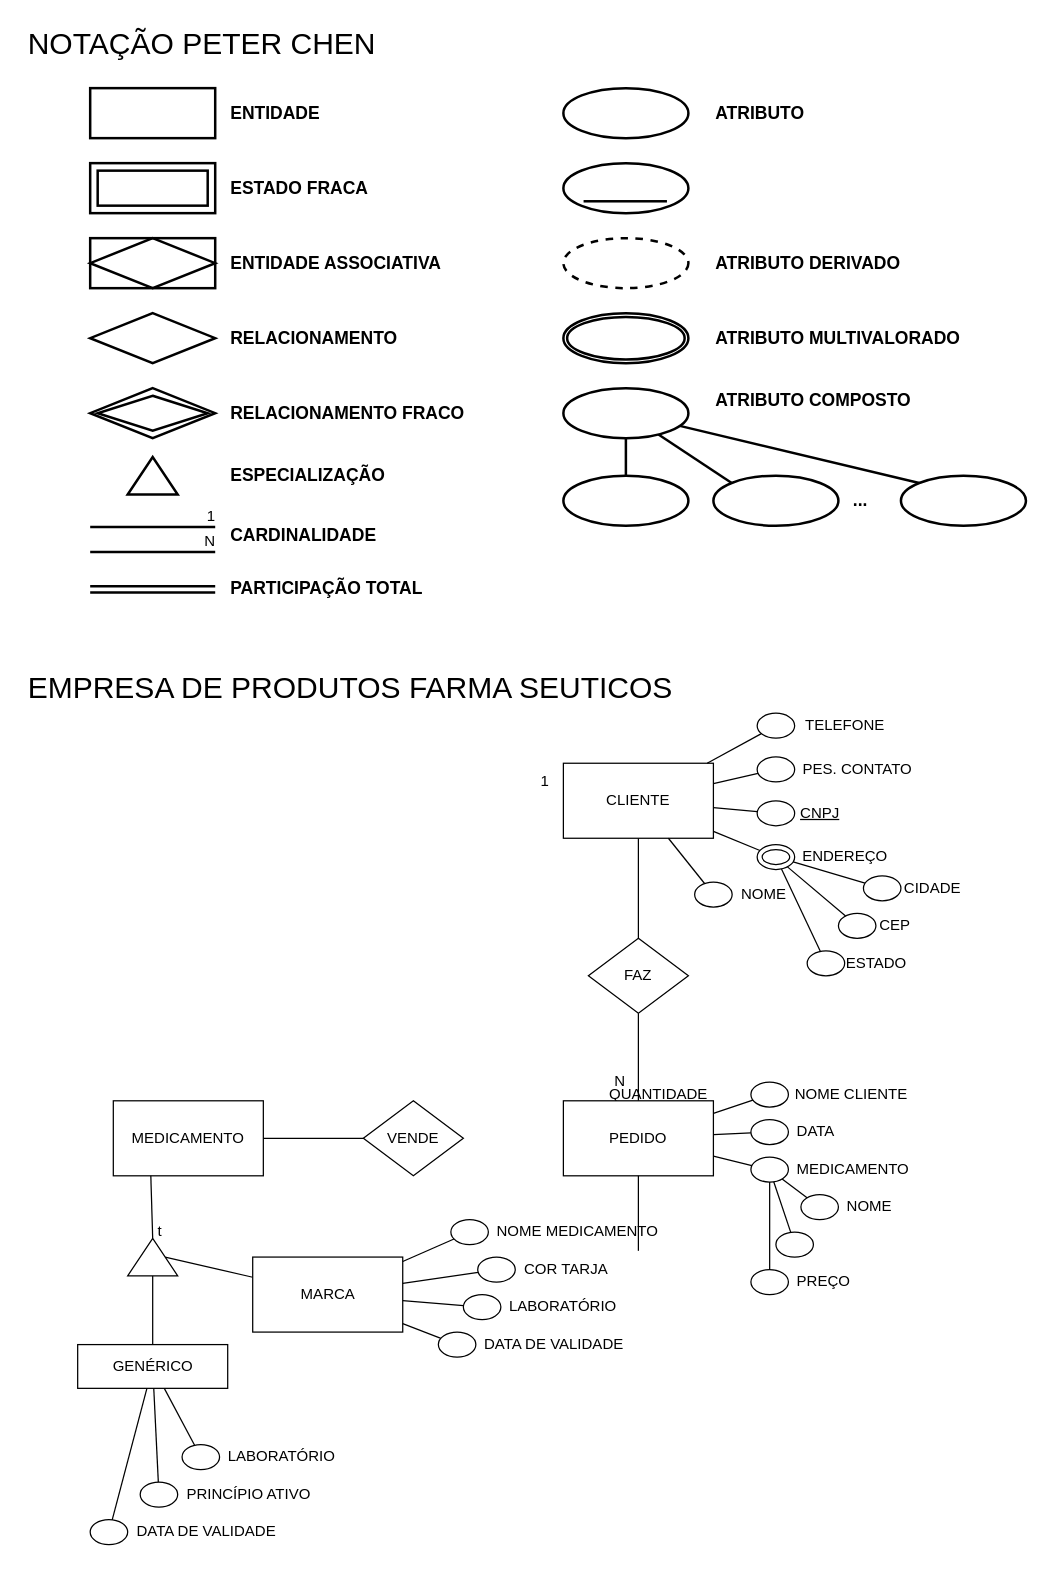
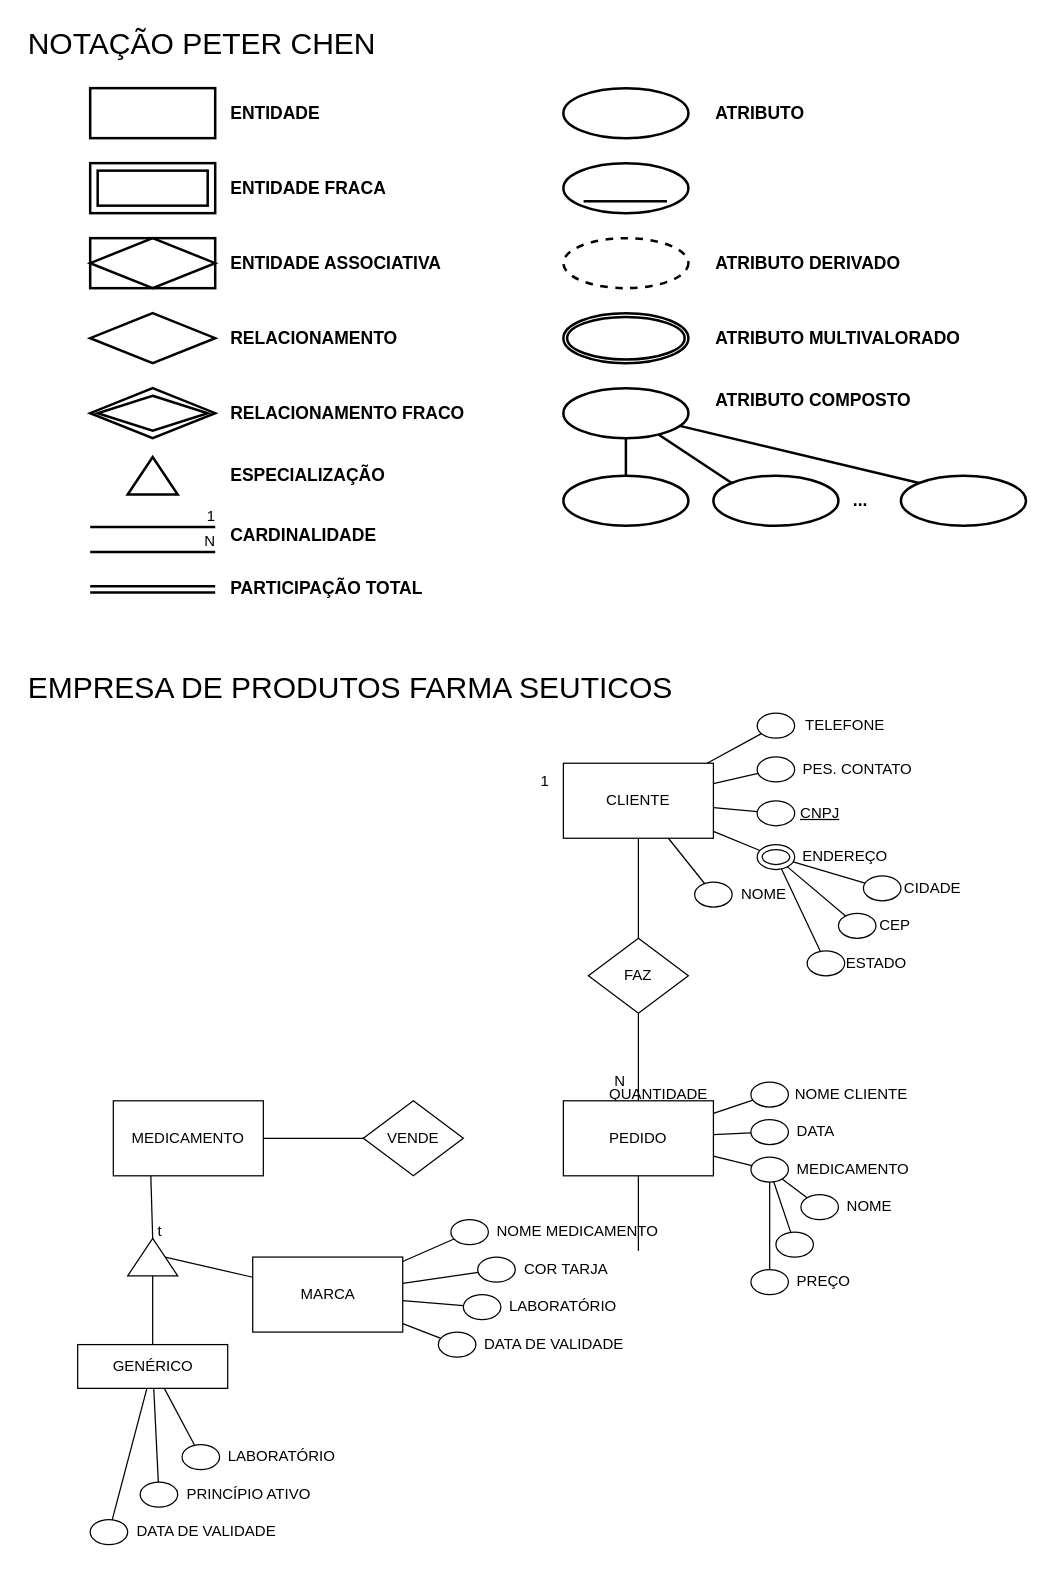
node "ESTADO FRACA": label "ESTADO FRACA" -> "ENTIDADE FRACA"
